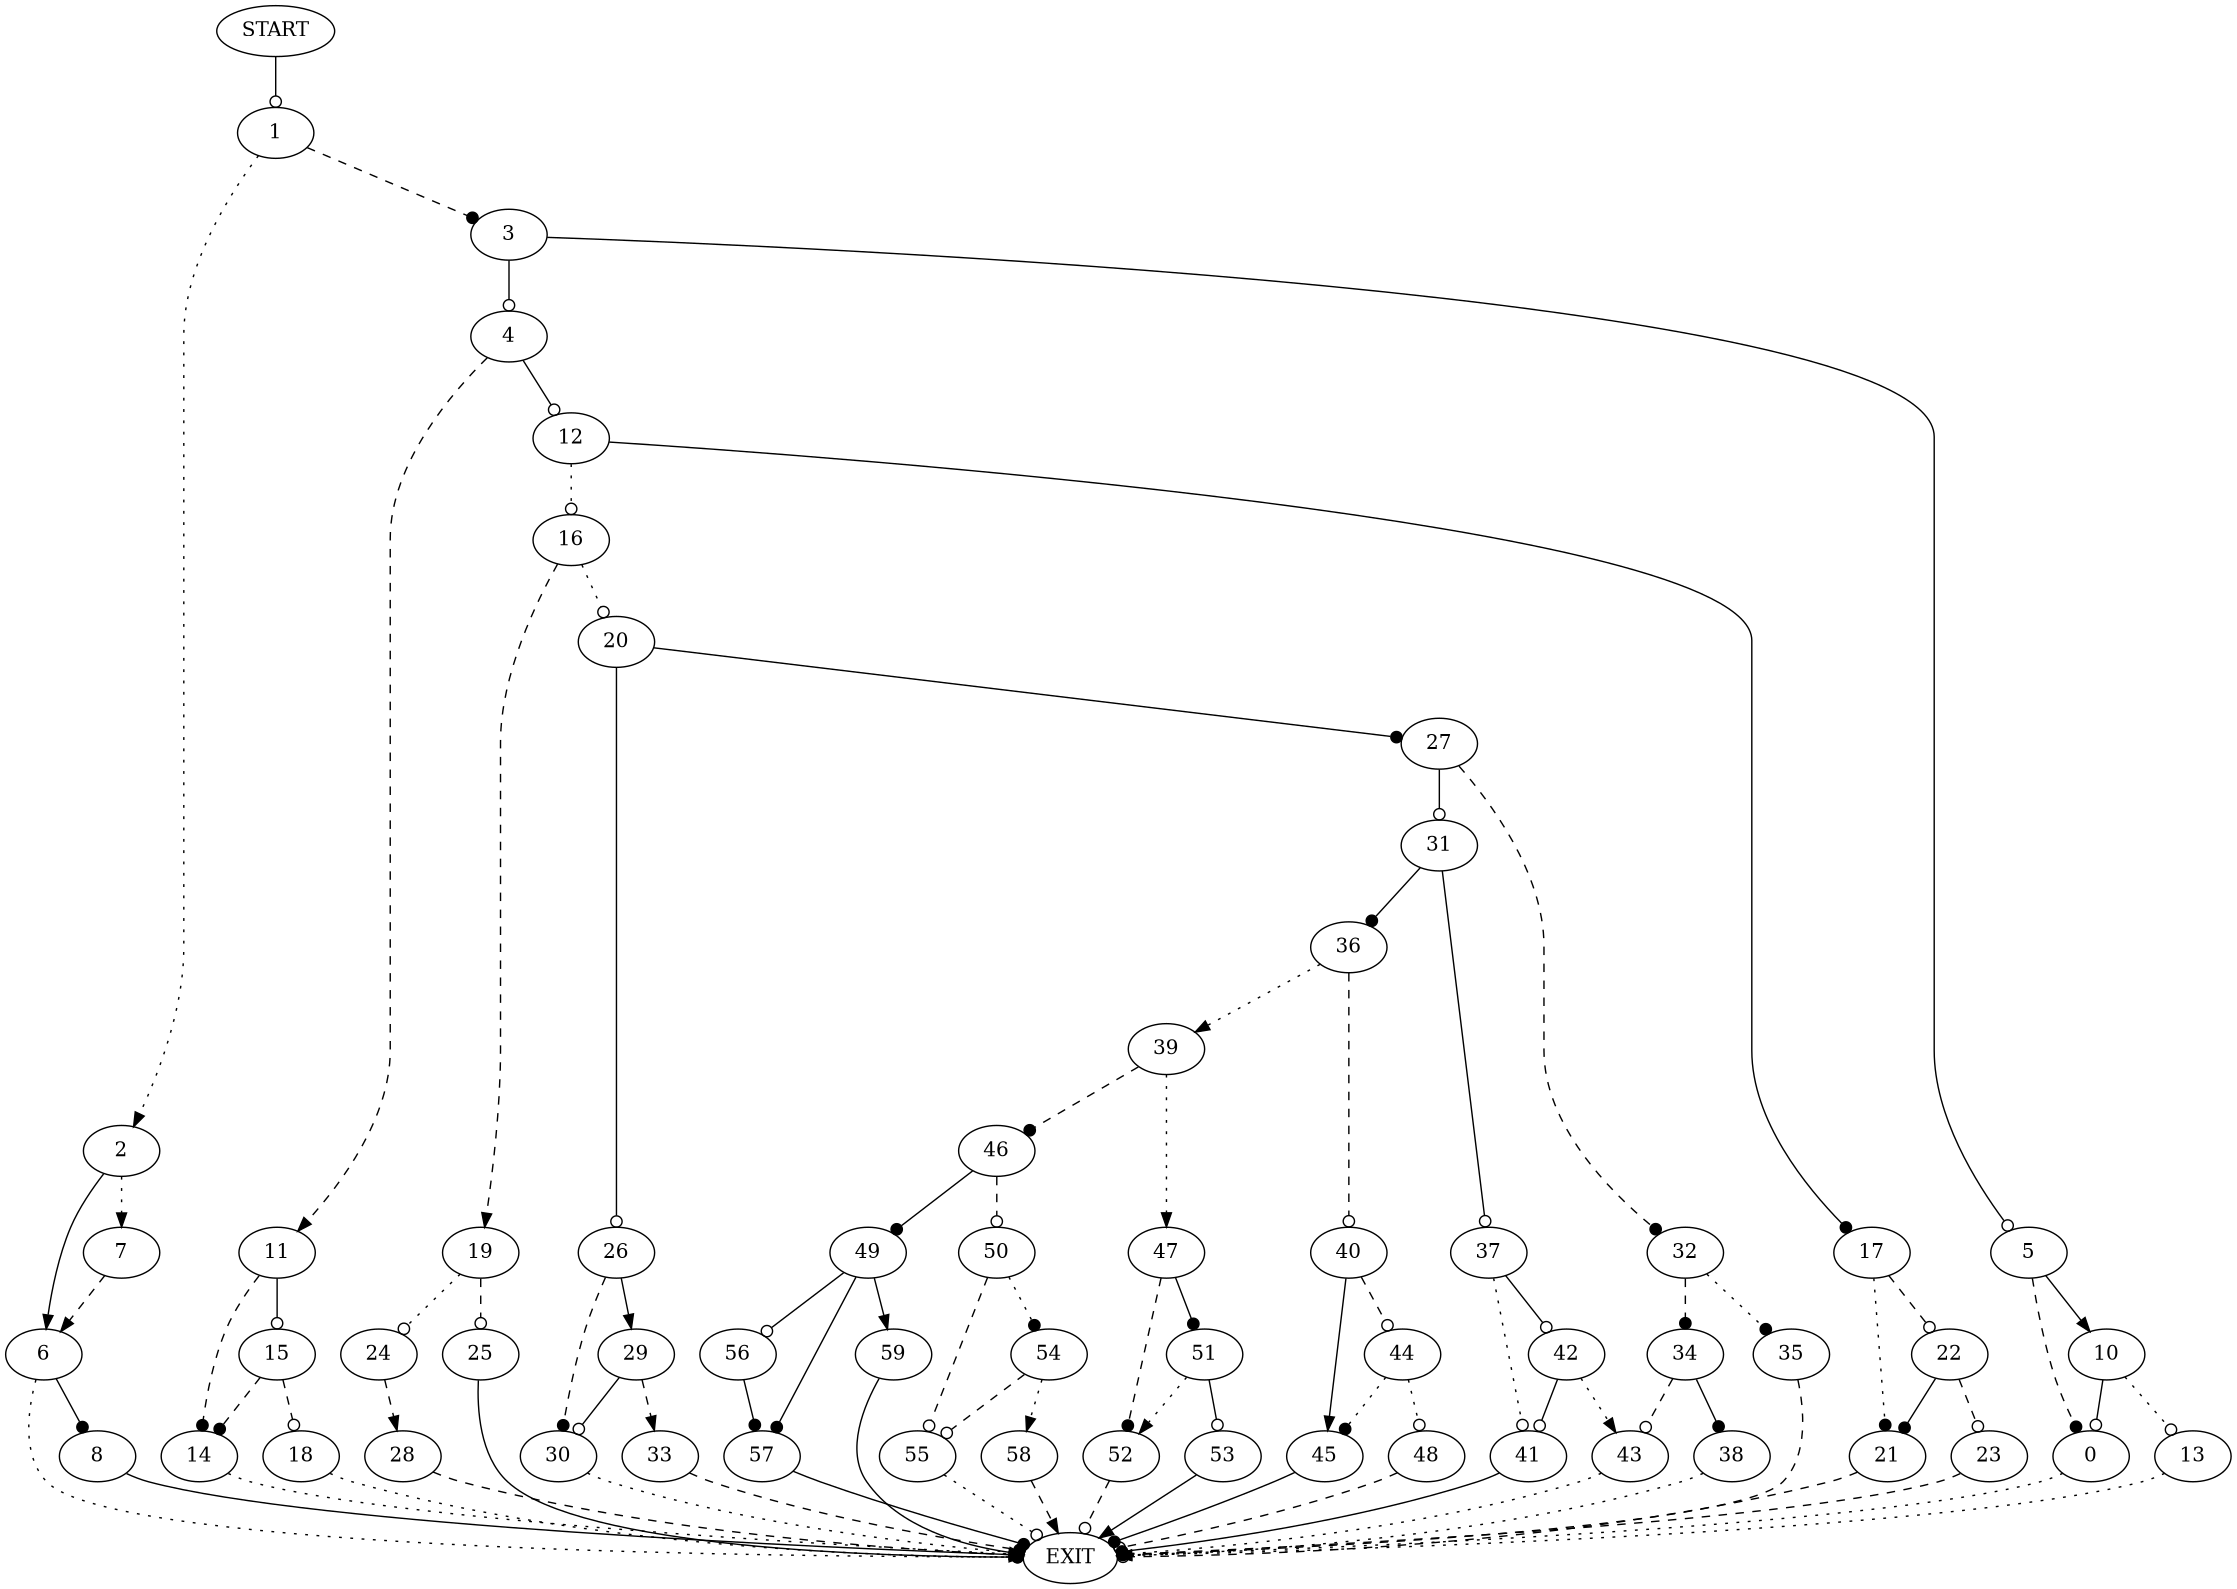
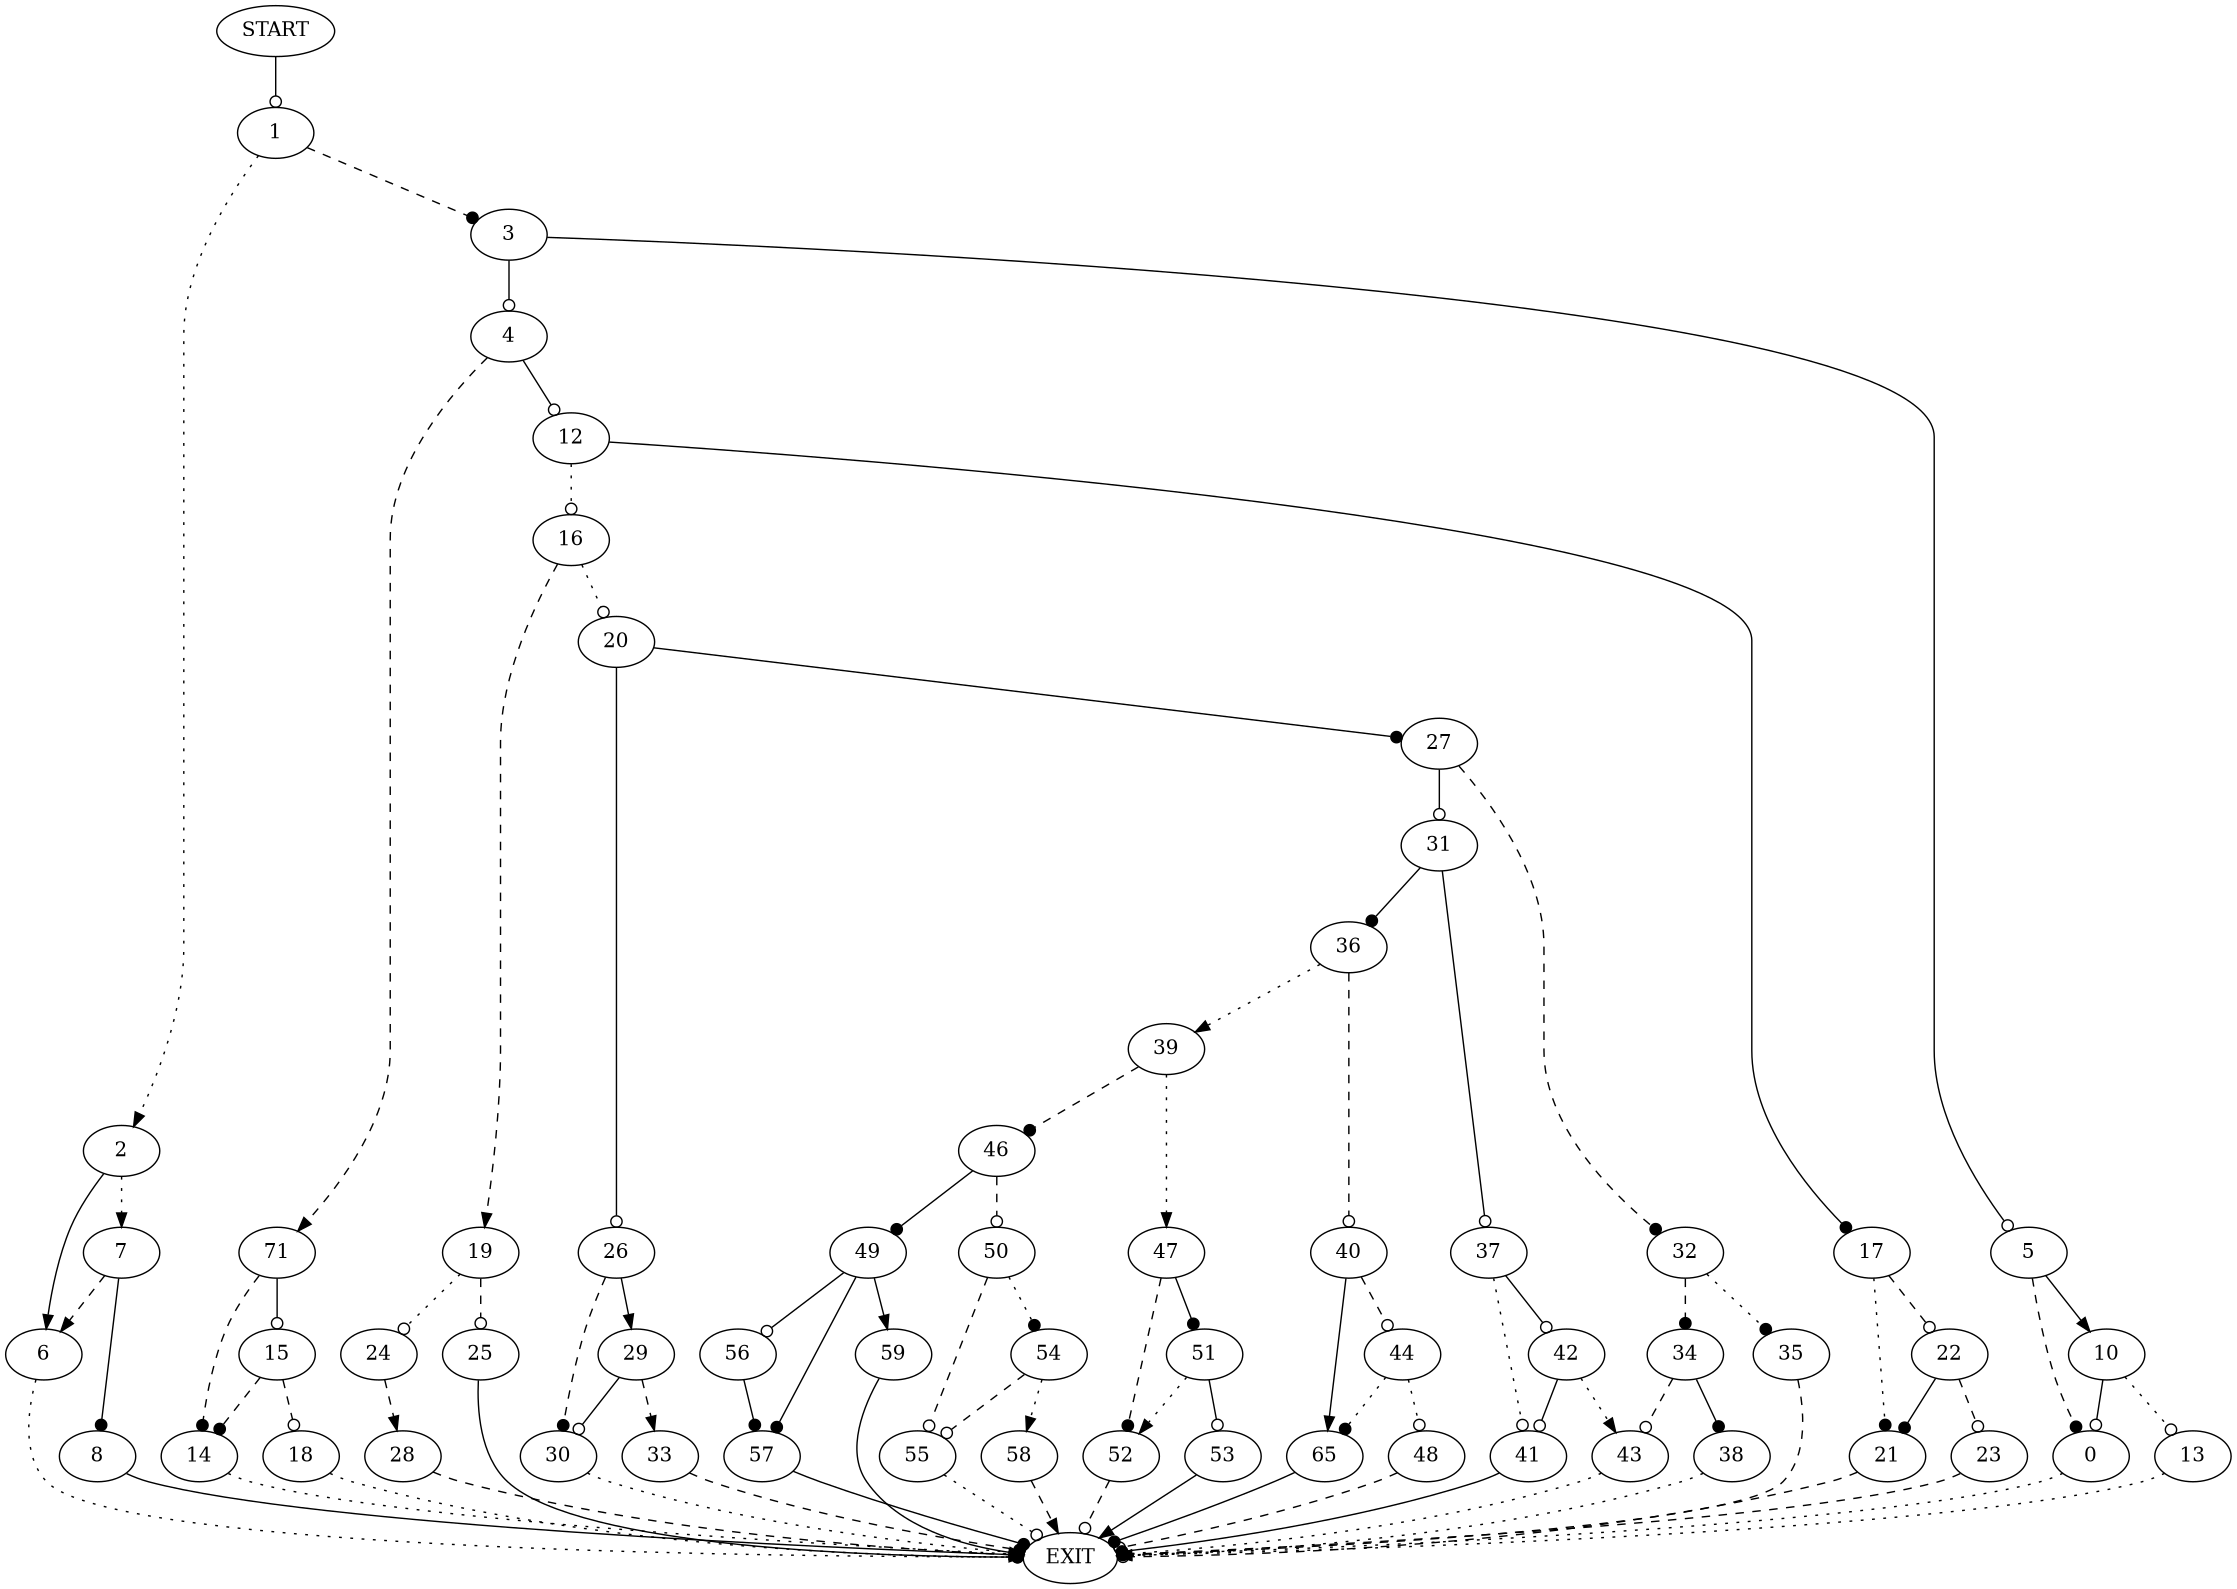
node "11": label "11" -> "71"
edge "6" -> "8": now "7" -> "8"
node "45": label "45" -> "65"
